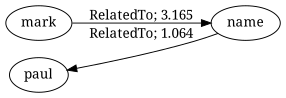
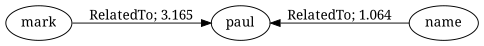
edge "mark" -> "name": now "mark" -> "paul"
